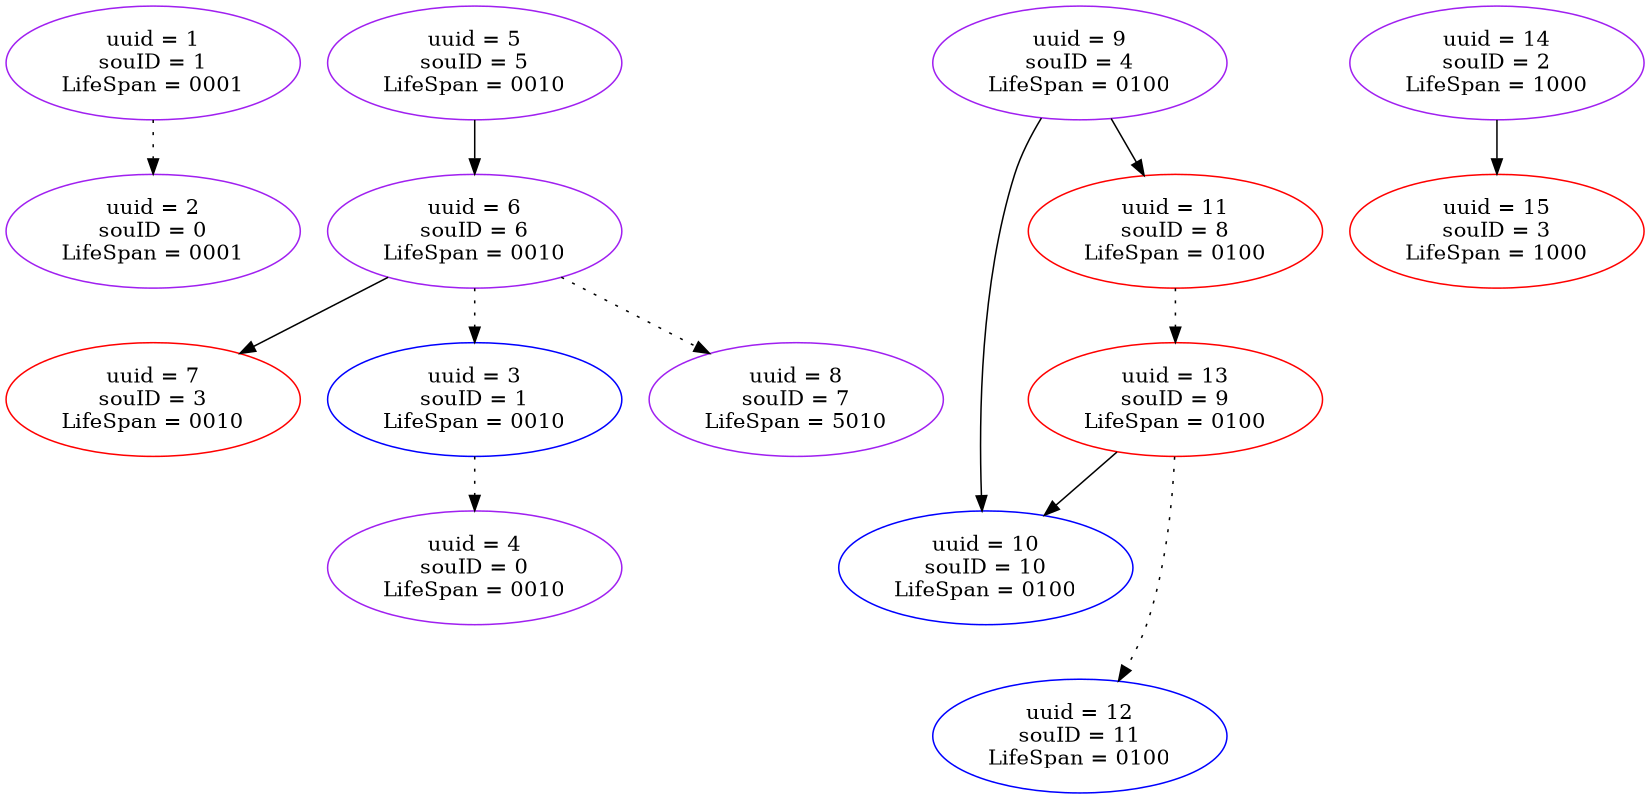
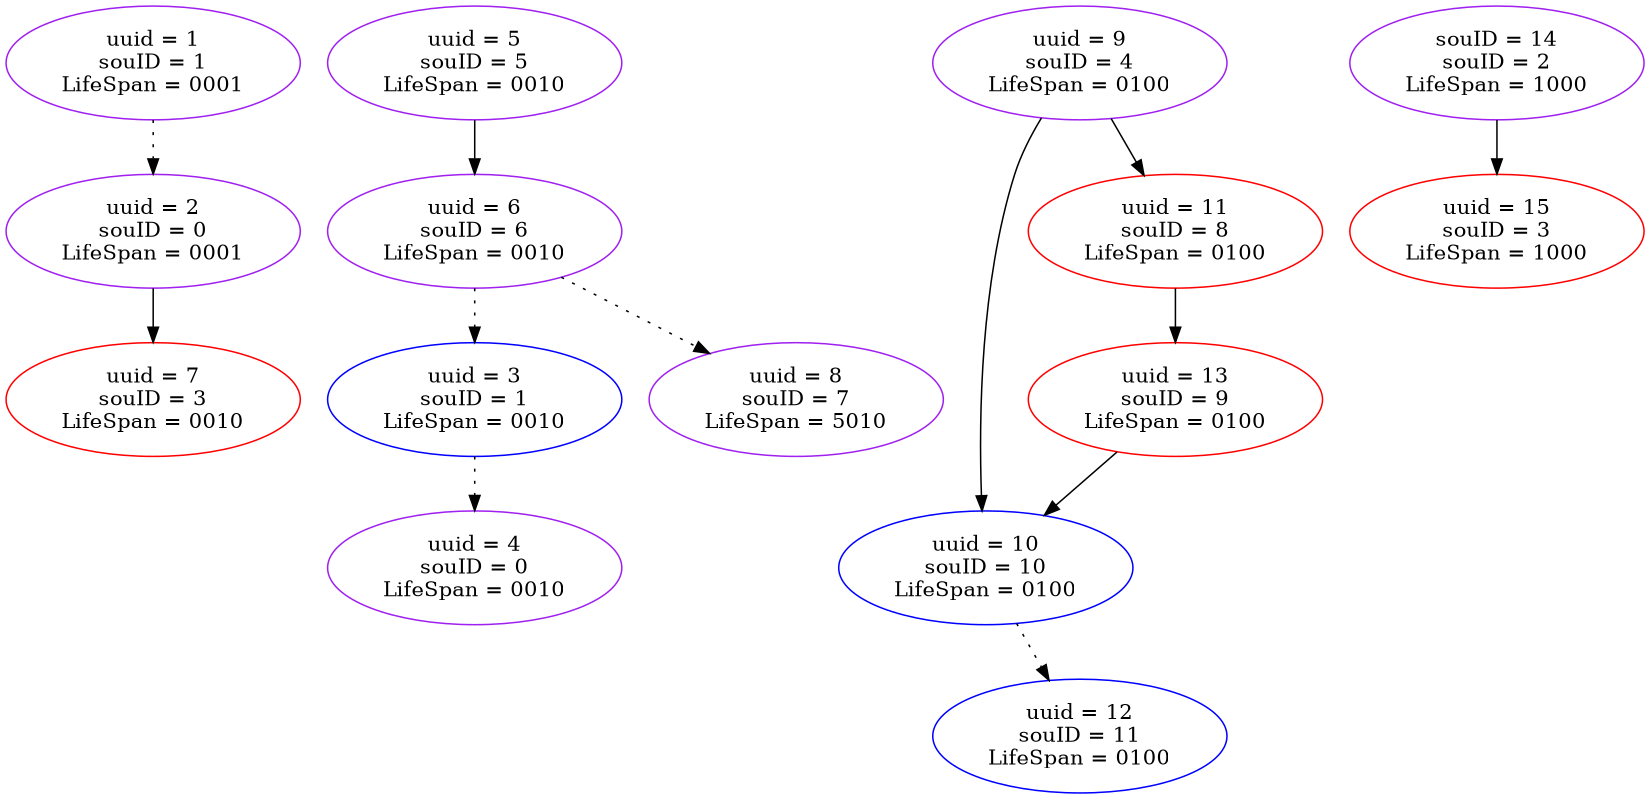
node "uuid = 14 souID = 2 LifeSpan = 1000": label "uuid = 14 souID = 2 LifeSpan = 1000" -> "souID = 14 souID = 2 LifeSpan = 1000"
edge "uuid = 11 souID = 8 LifeSpan = 0100" -> "uuid = 13 souID = 9 LifeSpan = 0100": style dotted -> solid
edge "uuid = 6 souID = 6 LifeSpan = 0010" -> "uuid = 7 souID = 3 LifeSpan = 0010": now "uuid = 2 souID = 0 LifeSpan = 0001" -> "uuid = 7 souID = 3 LifeSpan = 0010"
edge "uuid = 13 souID = 9 LifeSpan = 0100" -> "uuid = 12 souID = 11 LifeSpan = 0100": now "uuid = 10 souID = 10 LifeSpan = 0100" -> "uuid = 12 souID = 11 LifeSpan = 0100"
